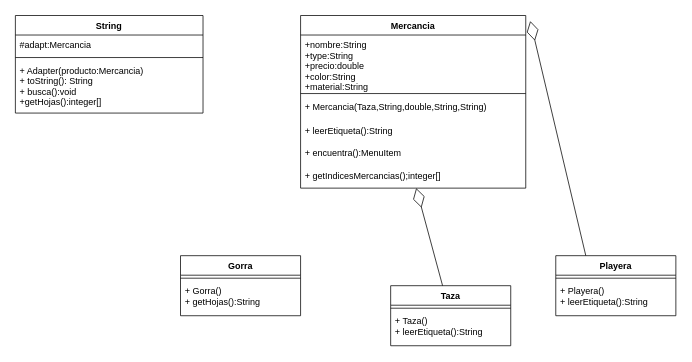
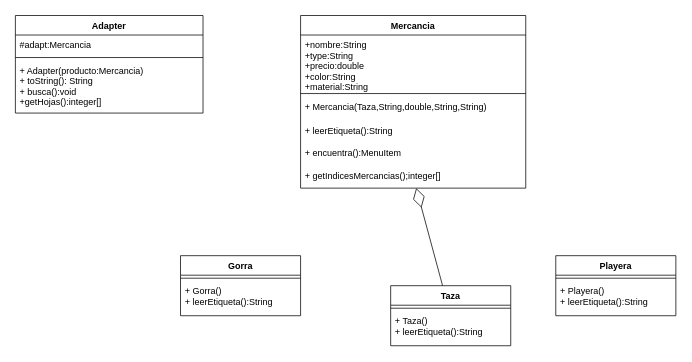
node "String": label "String" -> "Adapter"
edge "Playera" -> "Mercancia": removed
node "+ Gorra() + getHojas():String": label "+ Gorra() + getHojas():String" -> "+ Gorra() + leerEtiqueta():String"
